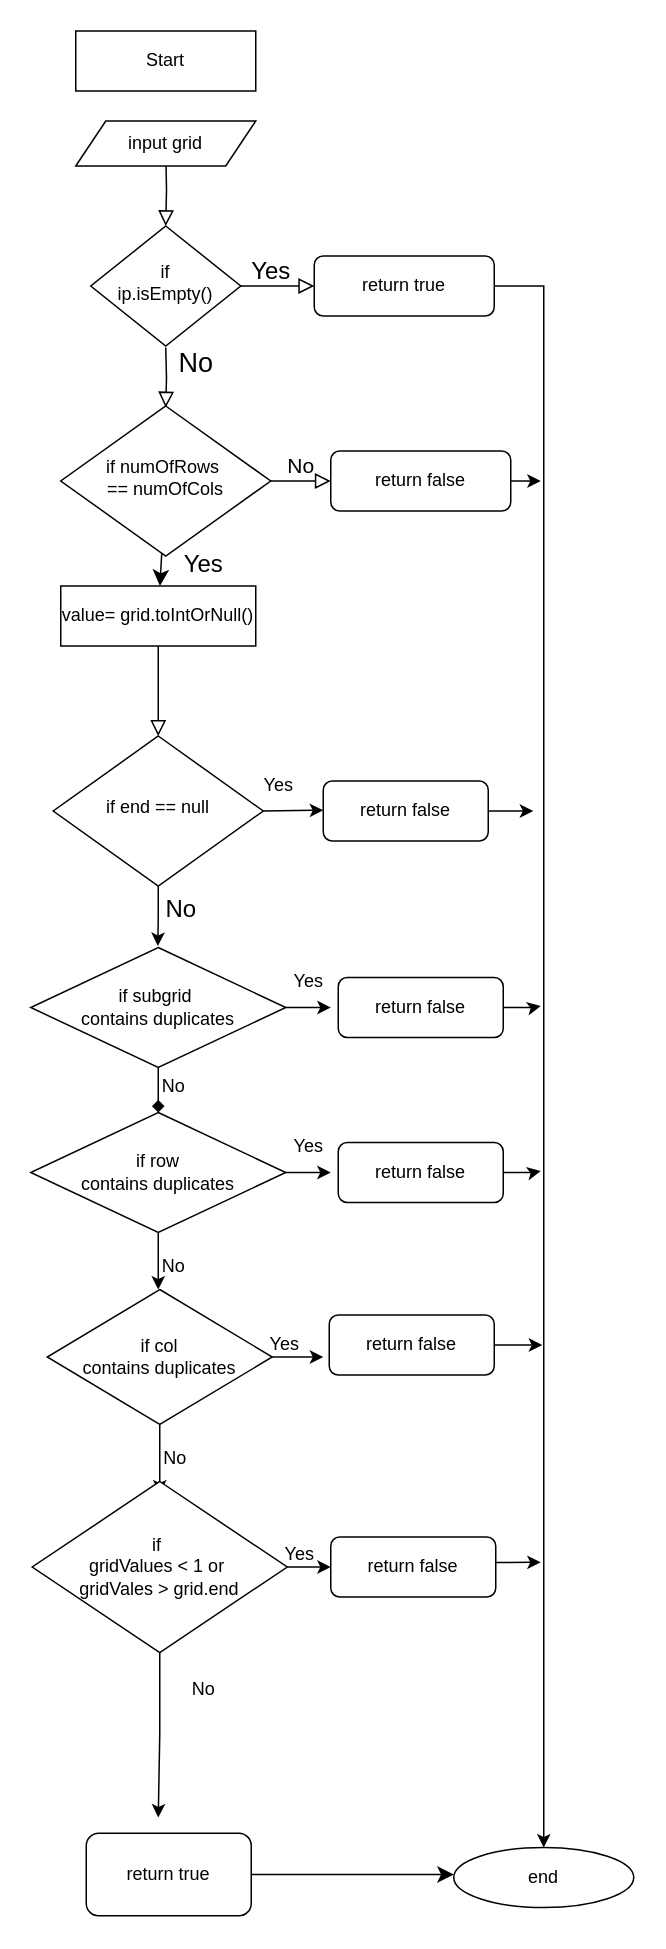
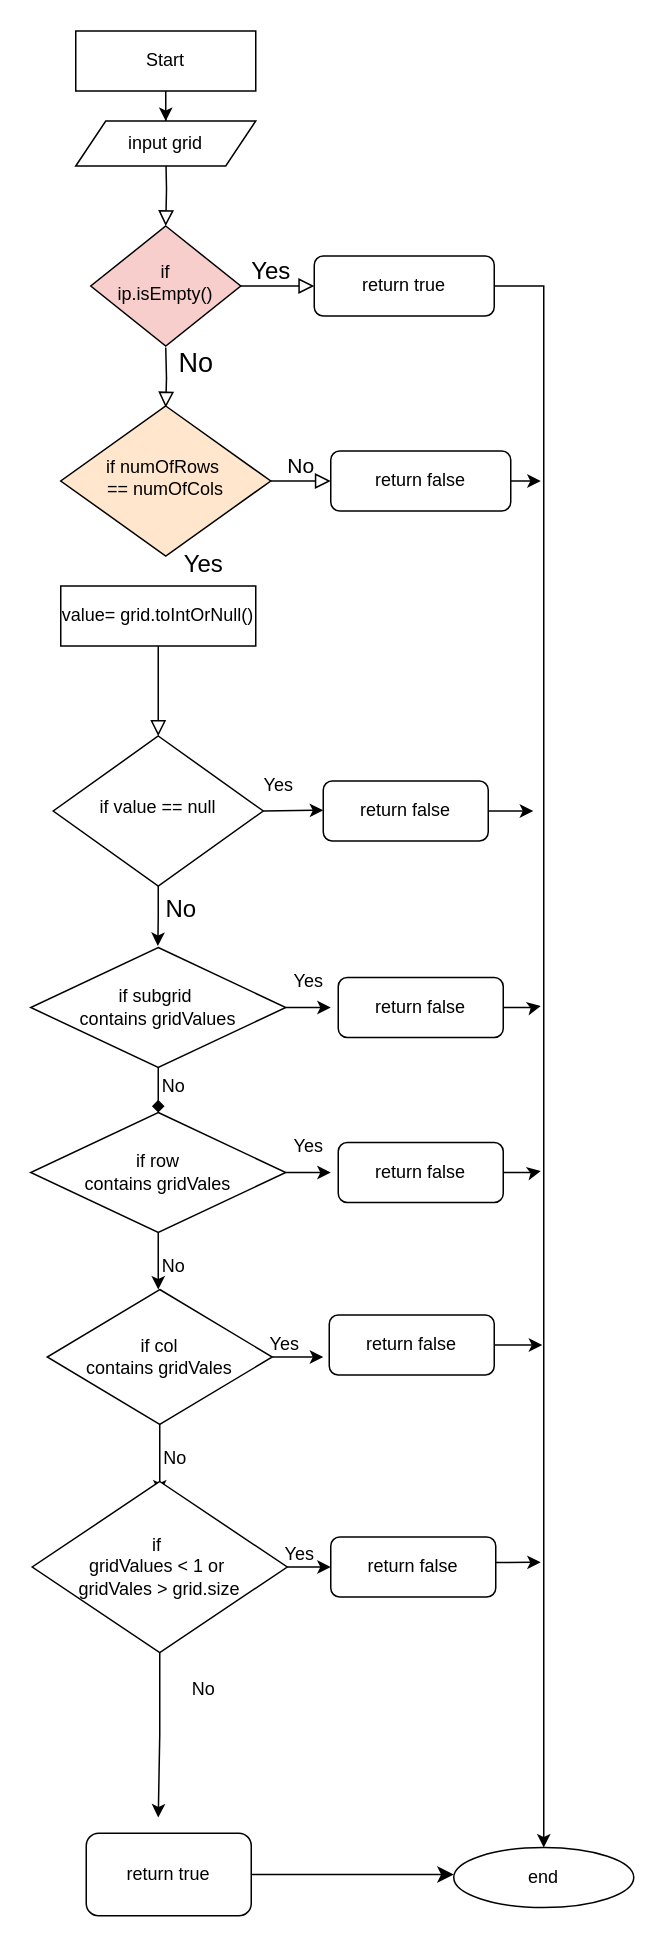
edge "Start" -> "input grid": added
node "if ip.isEmpty()": fillcolor #ffffff -> #f8cecc
node "if numOfRows == numOfCols": fillcolor #ffffff -> #ffe6cc
edge "if numOfRows == numOfCols" -> "value= grid.toIntOrNull()": removed
node "if end == null": label "if end == null" -> "if value == null"
node "if subgrid contains duplicates": label "if subgrid contains duplicates" -> "if subgrid contains gridValues"
node "if row contains duplicates": label "if row contains duplicates" -> "if row contains gridVales"
node "if col contains duplicates": label "if col contains duplicates" -> "if col contains gridVales"
node "if gridValues < 1 or gridVales > grid.end": label "if gridValues < 1 or gridVales > grid.end" -> "if gridValues < 1 or gridVales > grid.size"
